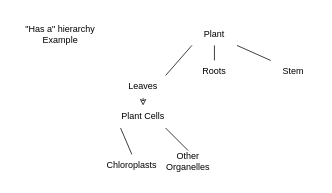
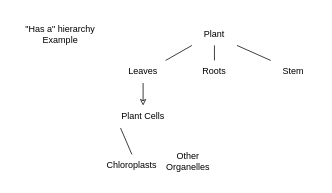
node "Leaves": moved (143, 87) -> (143, 72)
edge "Plant Cells" -- "Other Organelles": removed
